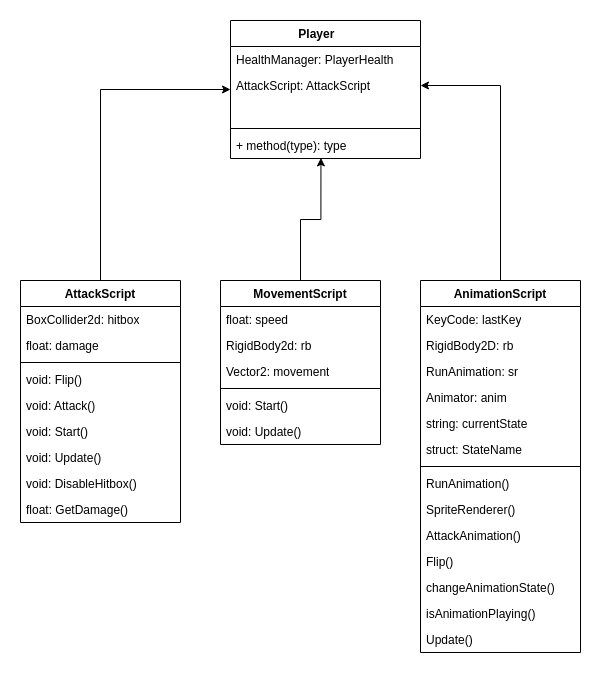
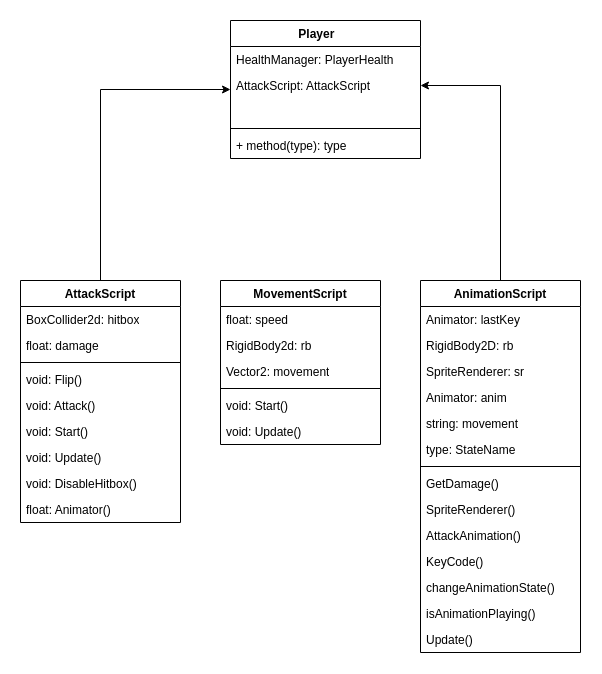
edge "MovementScript" -> "+ method(type): type": removed
node "KeyCode: lastKey": label "KeyCode: lastKey" -> "Animator: lastKey"
node "RunAnimation: sr": label "RunAnimation: sr" -> "SpriteRenderer: sr"
node "string: currentState": label "string: currentState" -> "string: movement"
node "struct: StateName": label "struct: StateName" -> "type: StateName"
node "RunAnimation()": label "RunAnimation()" -> "GetDamage()"
node "float: GetDamage()": label "float: GetDamage()" -> "float: Animator()"
node "Flip()": label "Flip()" -> "KeyCode()"
